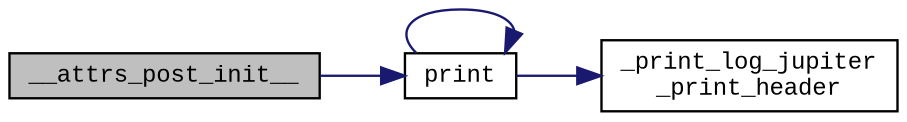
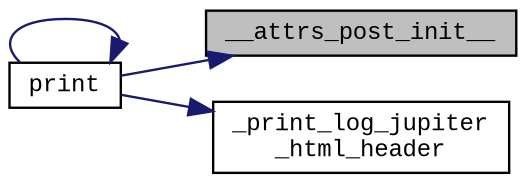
edge "__attrs_post_init__" -> "print": reversed
node "_print_log_jupiter _print_header": label "_print_log_jupiter _print_header" -> "_print_log_jupiter _html_header"
